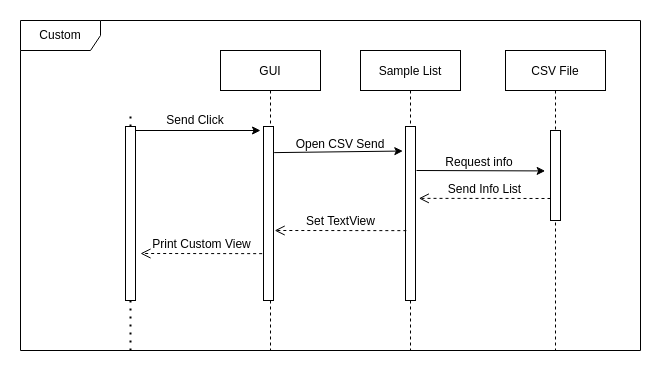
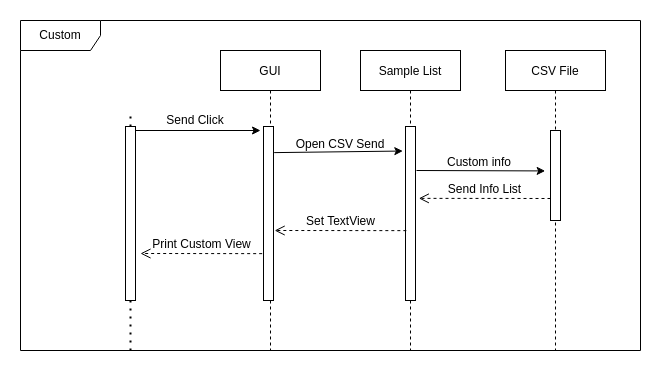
node "Request info": label "Request info" -> "Custom info"
